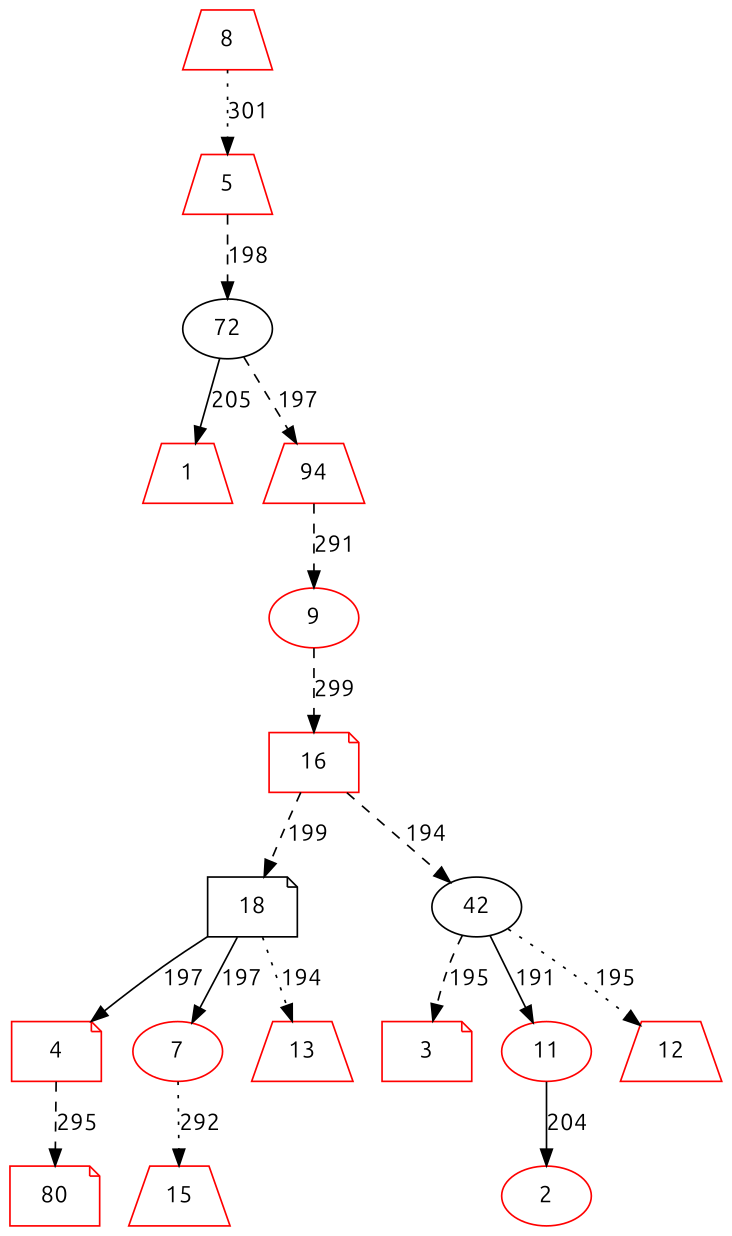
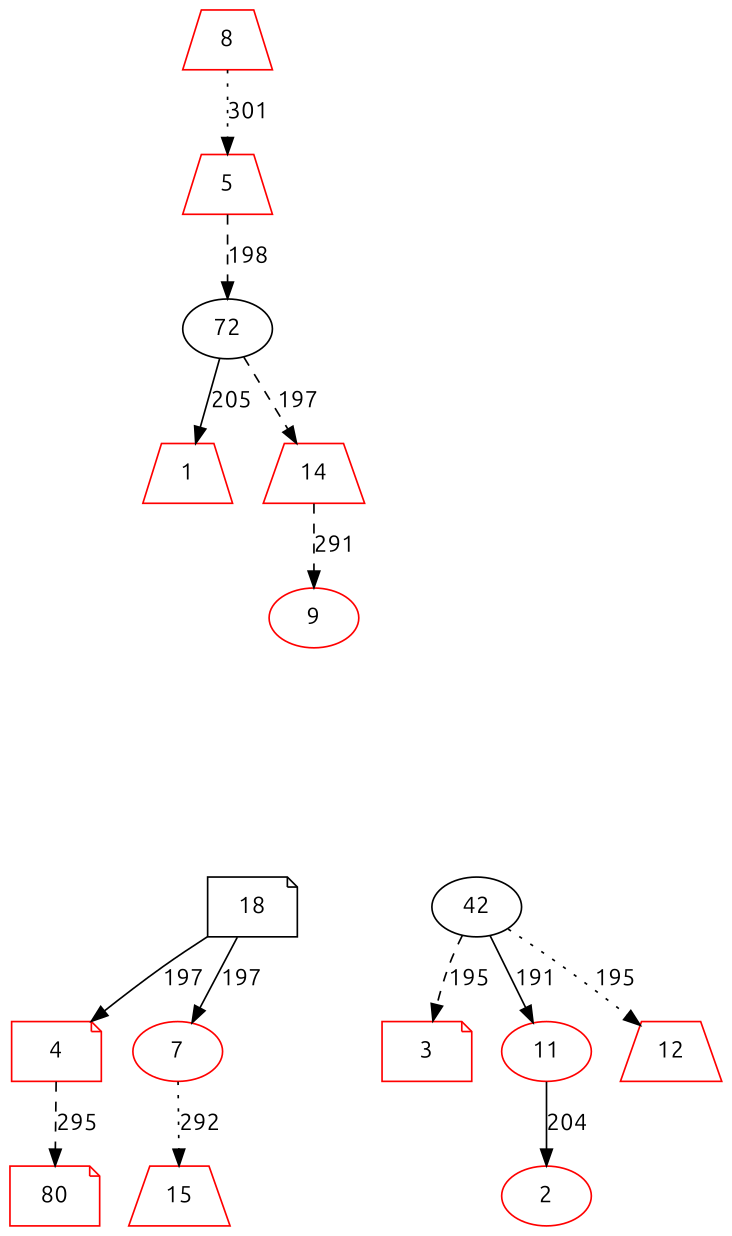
node "94": label "94" -> "14"
node "16": removed
node "13": removed
